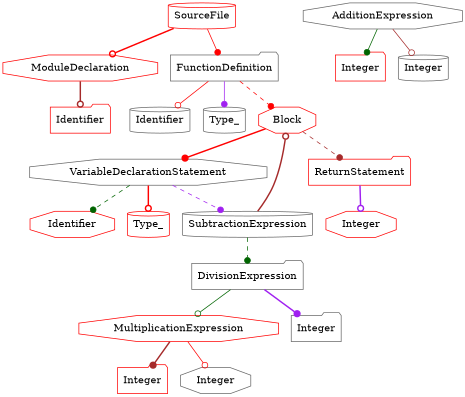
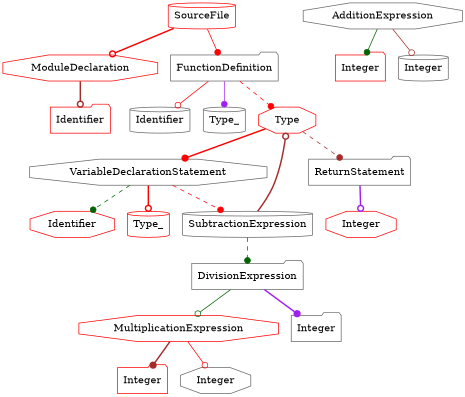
node "Block": label "Block" -> "Type"
node "ReturnStatement": color red -> gray40
edge "VariableDeclarationStatement" -> "SubtractionExpression": color purple -> red
